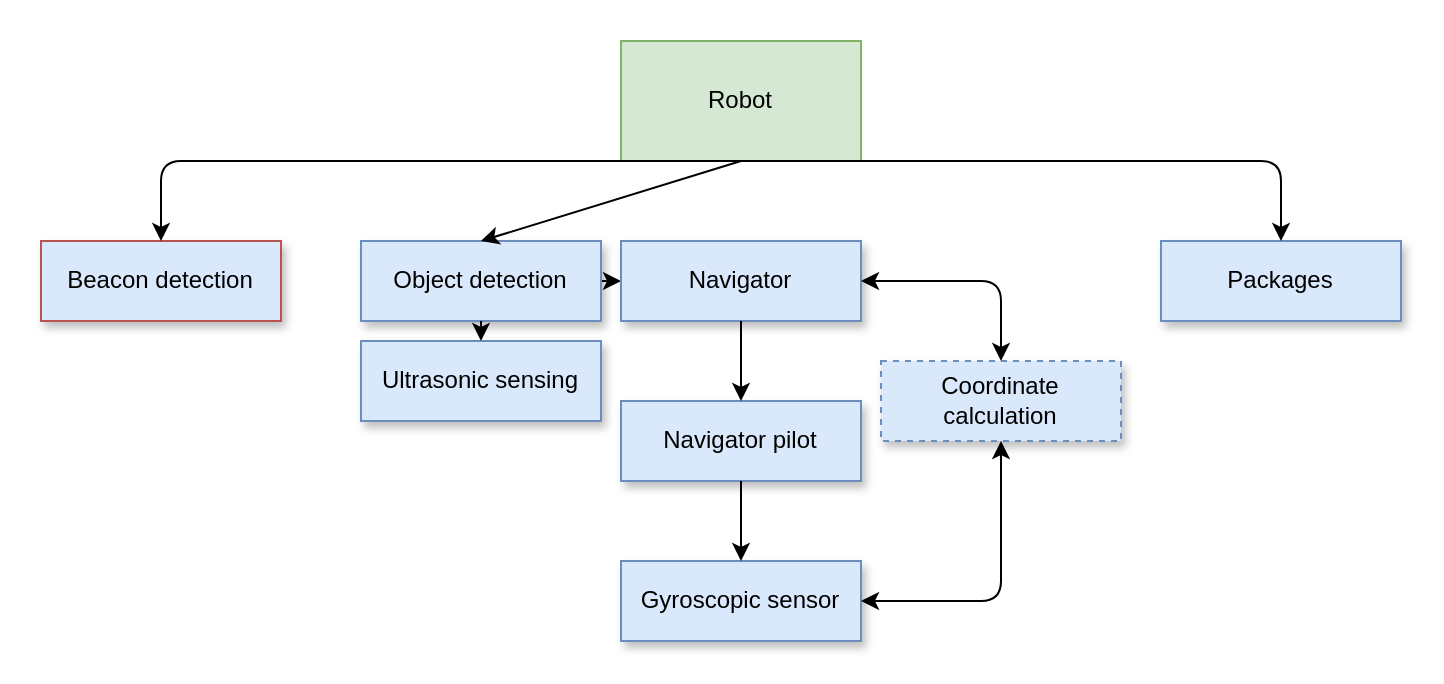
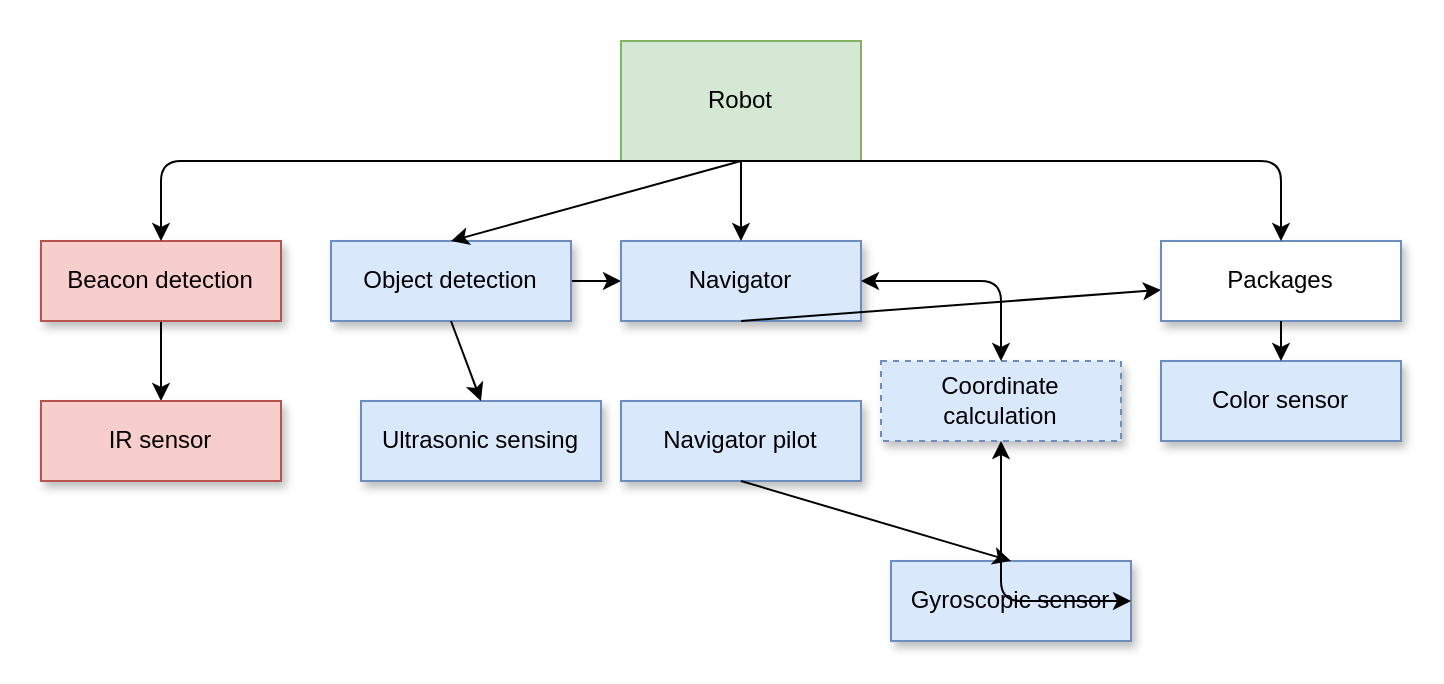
edge "Robot" -> "Navigator": added
node "Beacon detection": fillcolor #dae8fc -> #f8cecc
node "Object detection": moved (481, 281) -> (451, 281)
node "Packages": fillcolor #dae8fc -> #ffffff
edge "Packages" -> "Color sensor": added
edge "Beacon detection" -> "IR sensor": added
edge "Navigator" -> "Navigator pilot": now "Navigator" -> "Packages"
node "Ultrasonic sensing": moved (481, 381) -> (481, 441)
node "Color sensor": added
node "IR sensor": added
node "Gyroscopic sensor": moved (741, 601) -> (1011, 601)
